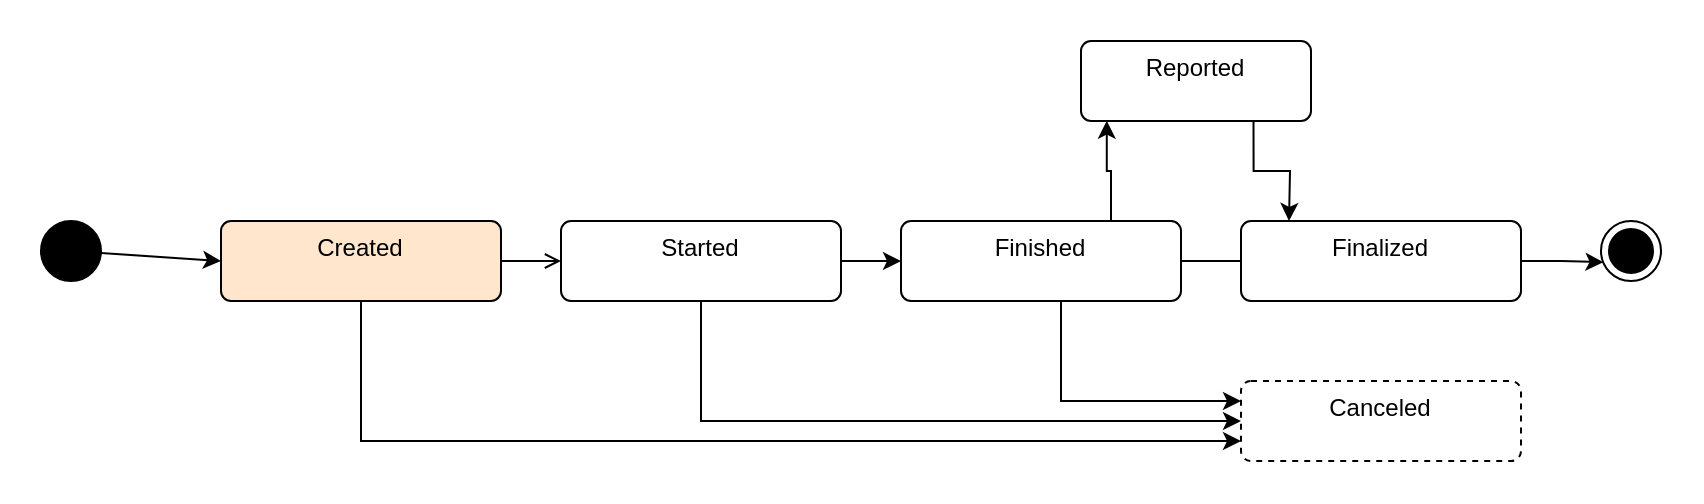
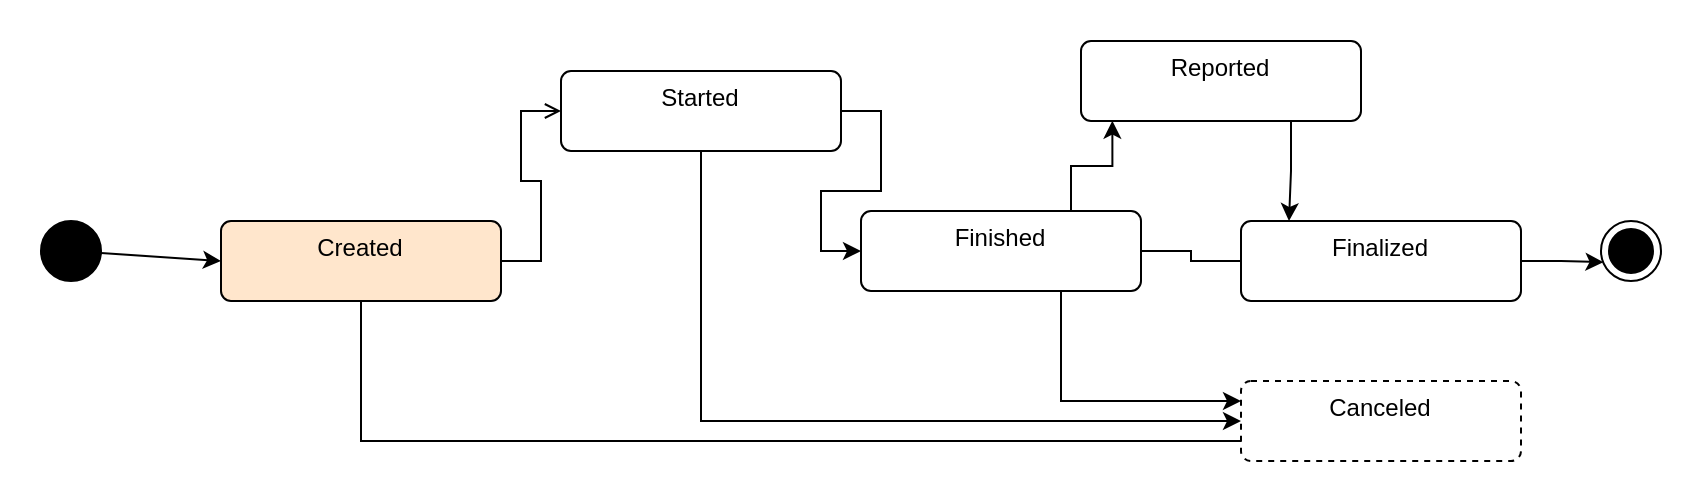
node "Reported": size 230x80 -> 280x80
node "Started": moved (701, 261) -> (701, 111)
node "Finished": moved (1041, 261) -> (1001, 251)
edge "Created" -> "Canceled": arrowhead classic -> none
